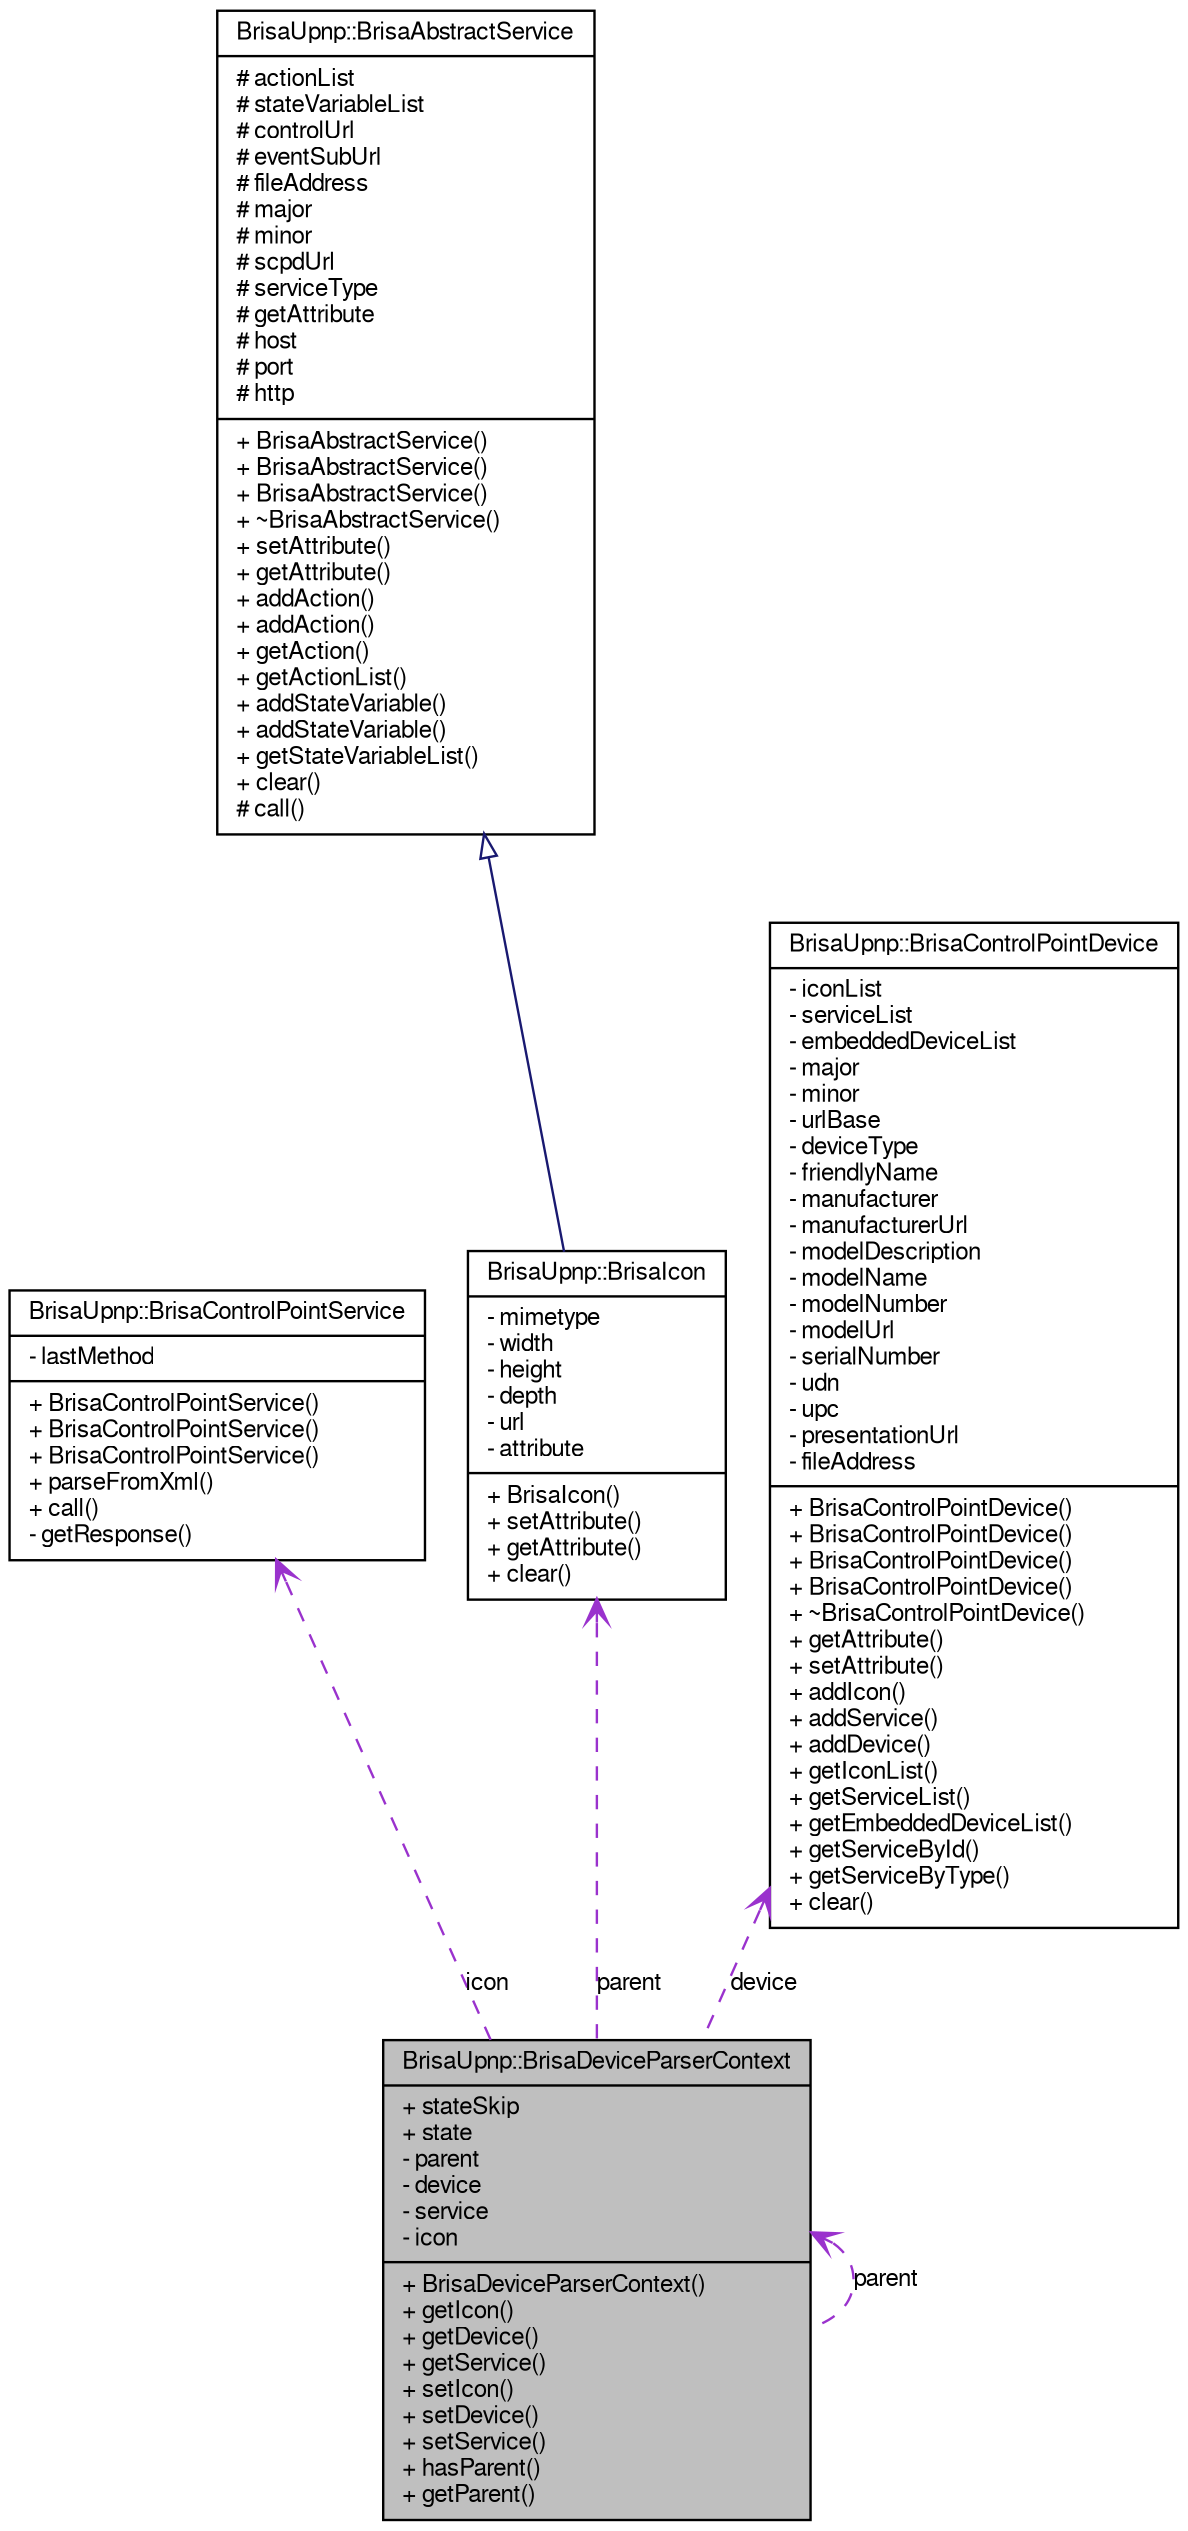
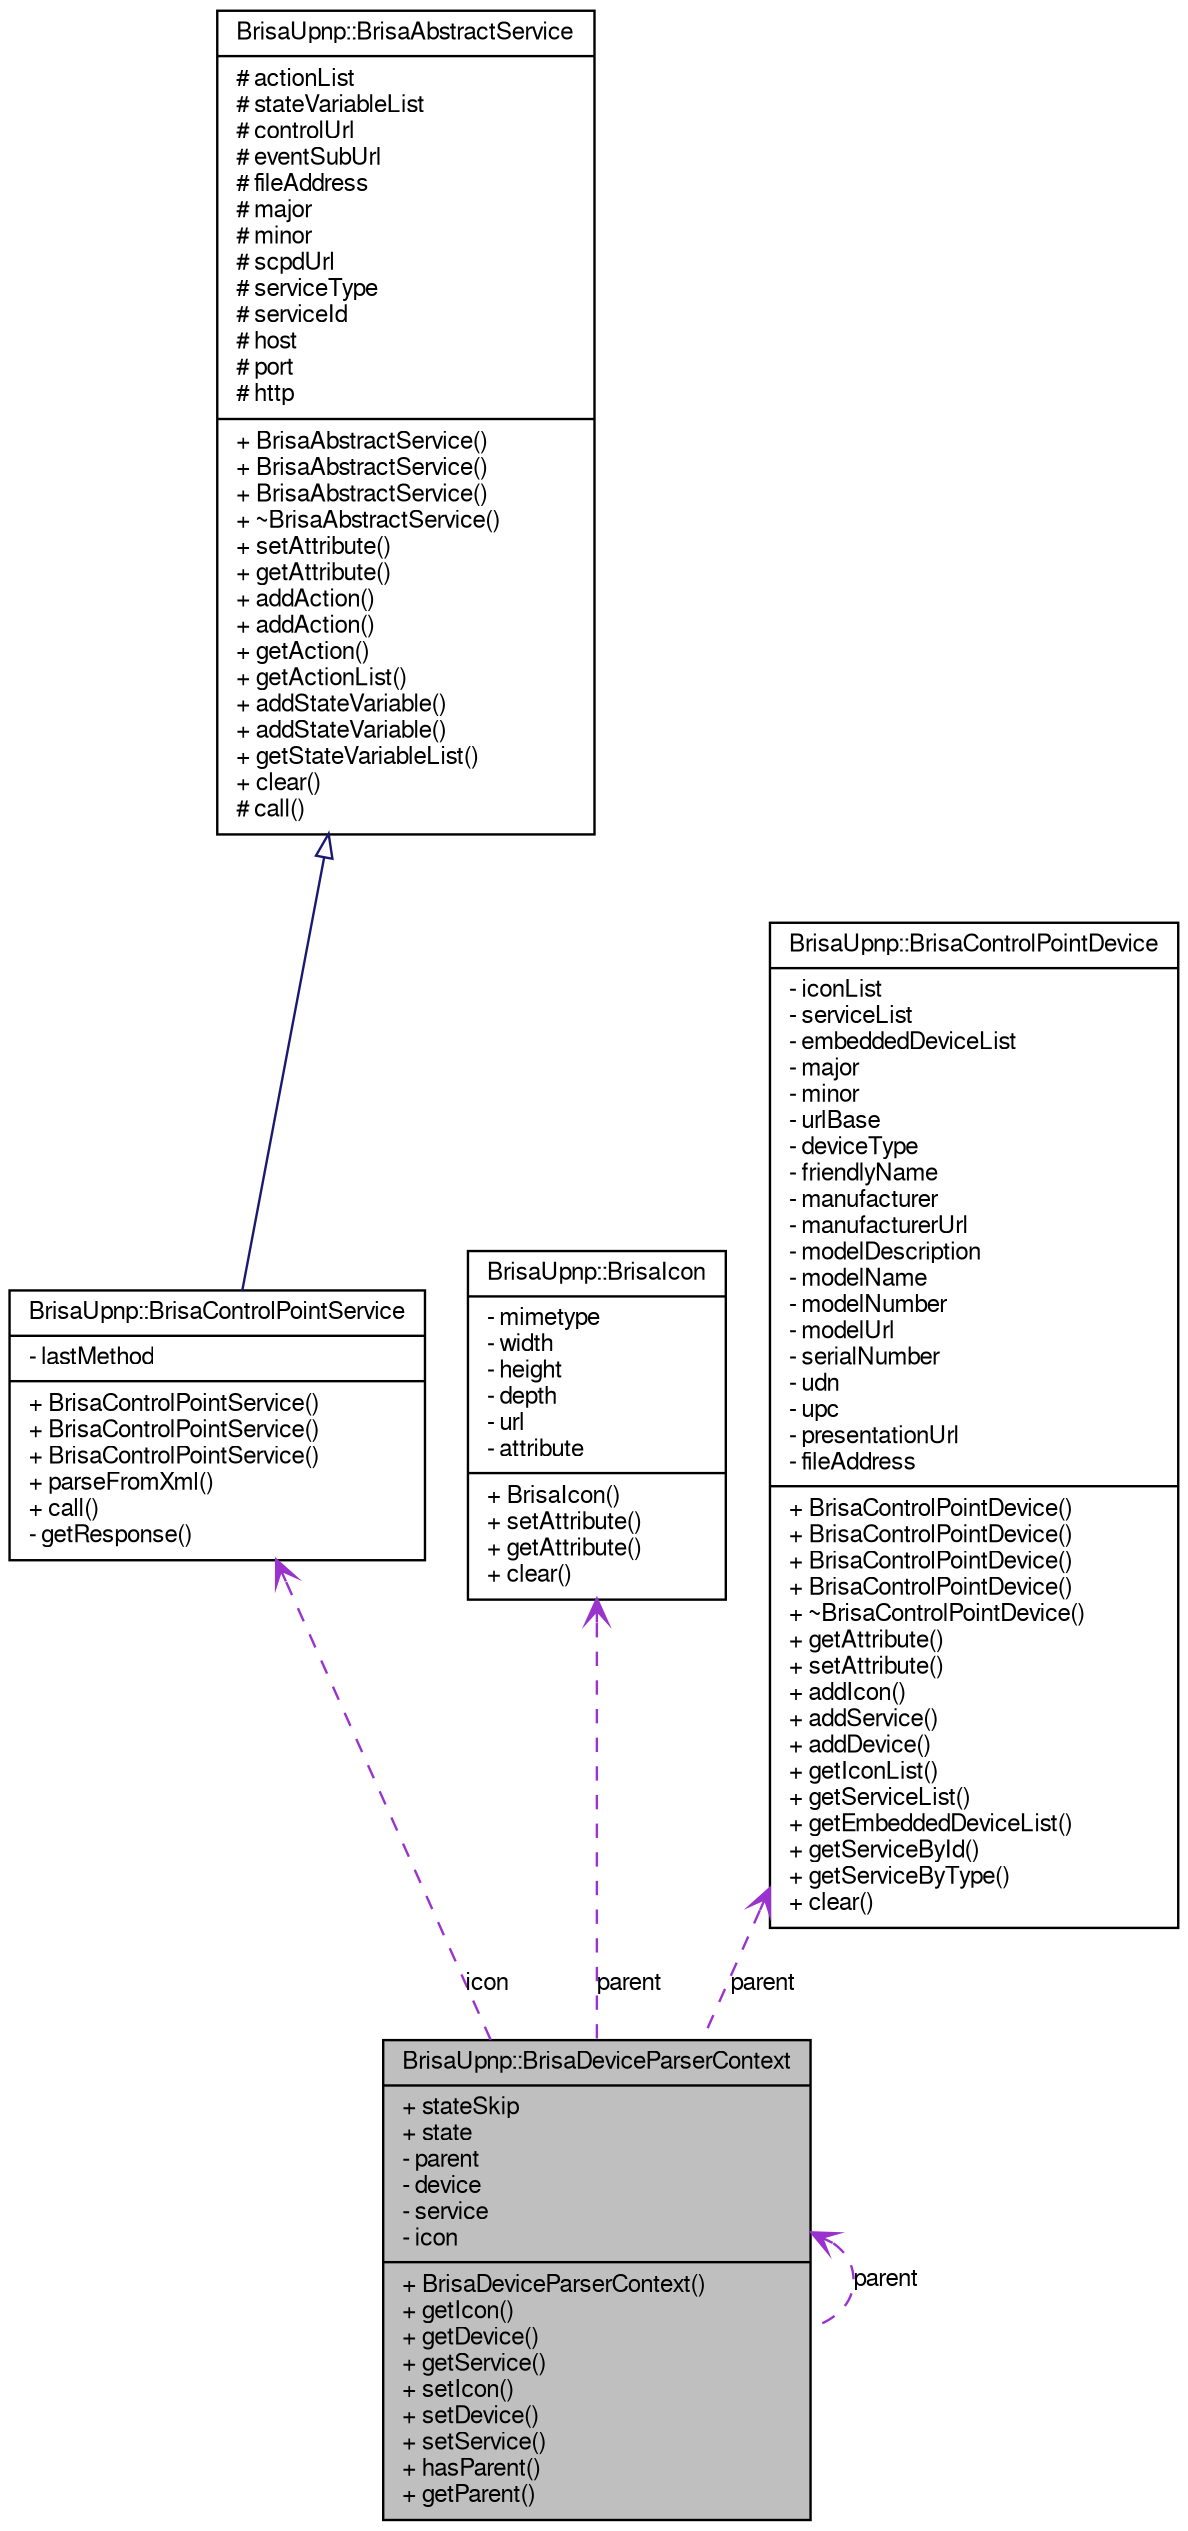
node "BrisaUpnp::BrisaAbstractService": text "# getAttribute" -> "# serviceId"
edge "BrisaUpnp::BrisaIcon" -> "BrisaUpnp::BrisaAbstractService": now "BrisaUpnp::BrisaControlPointService" -> "BrisaUpnp::BrisaAbstractService"
edge "BrisaUpnp::BrisaDeviceParserContext" -> "BrisaUpnp::BrisaControlPointDevice": label "device" -> "parent"
